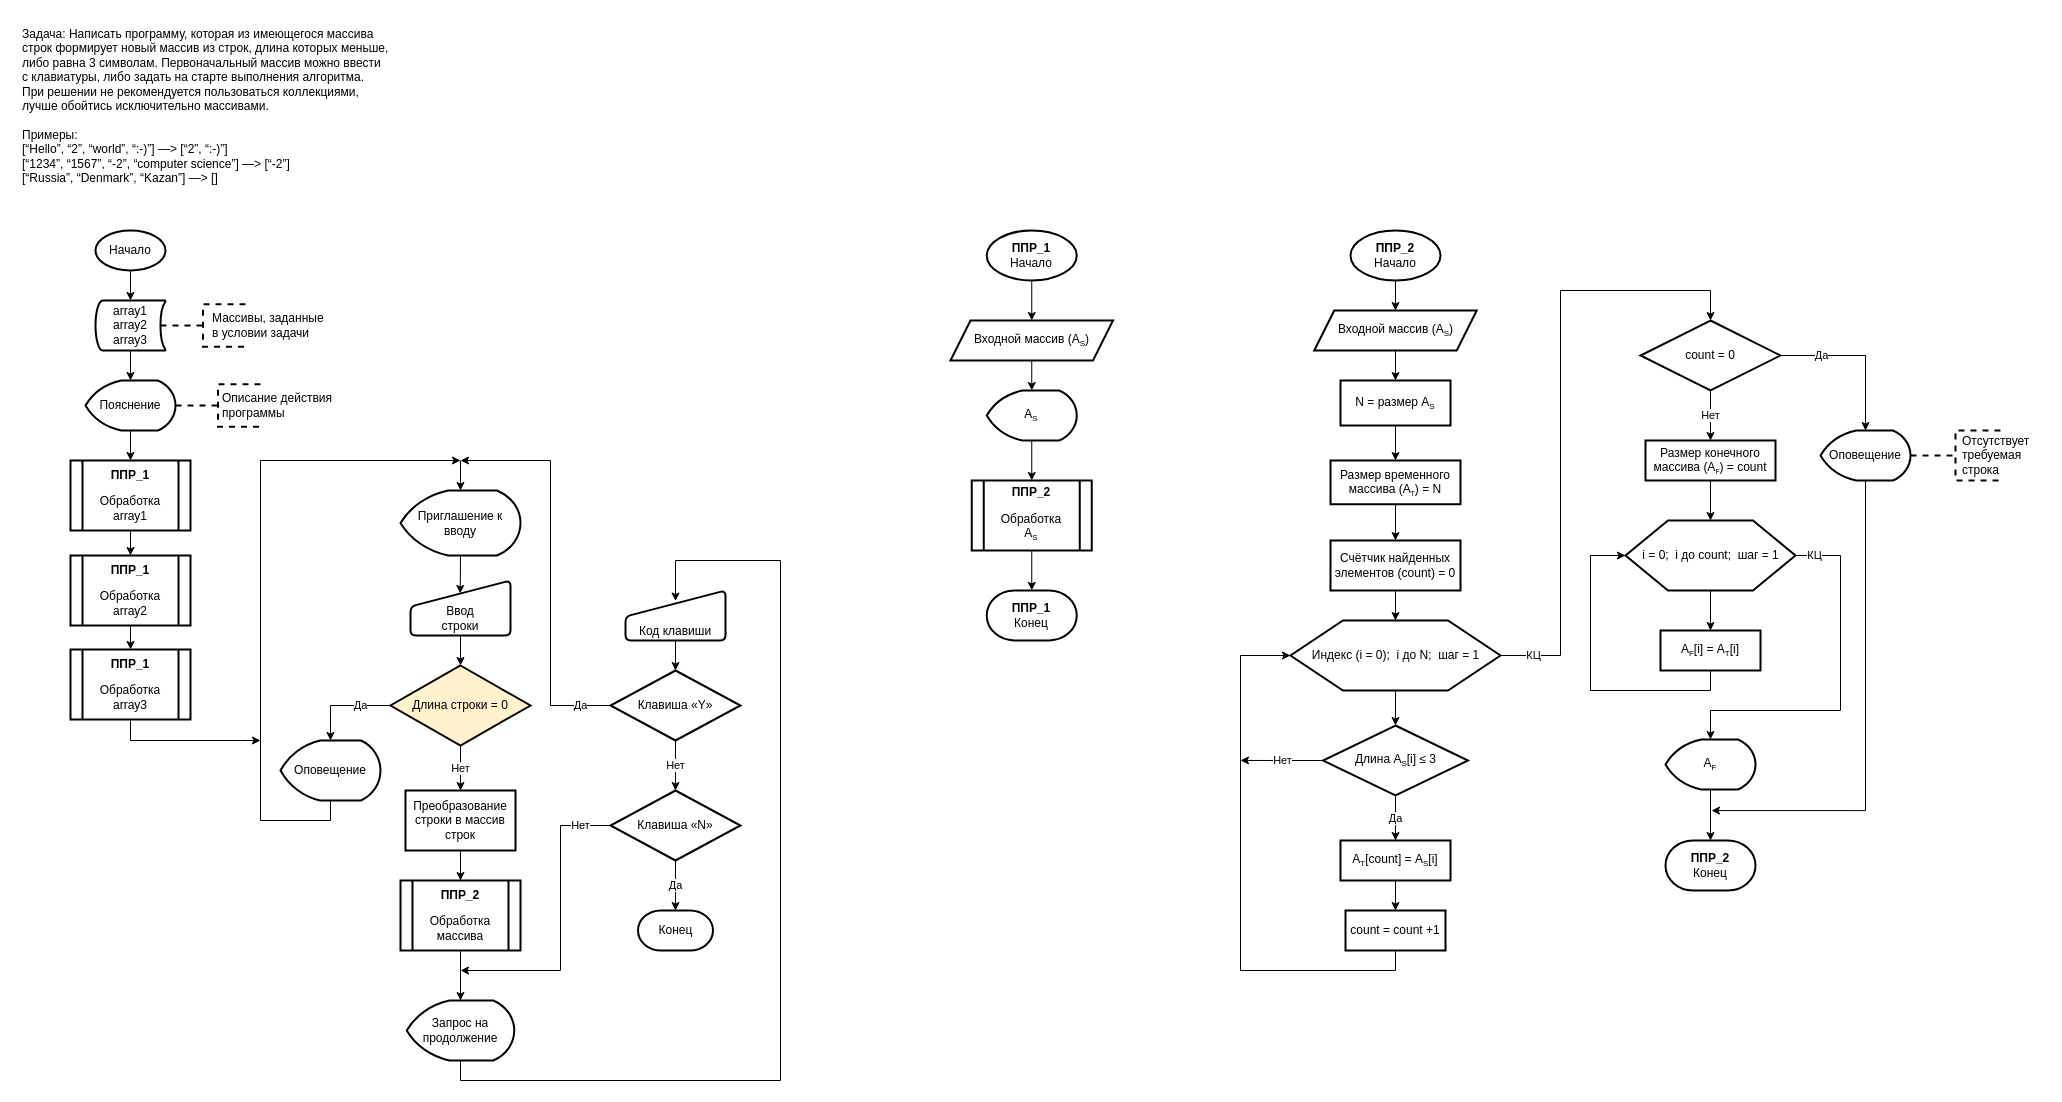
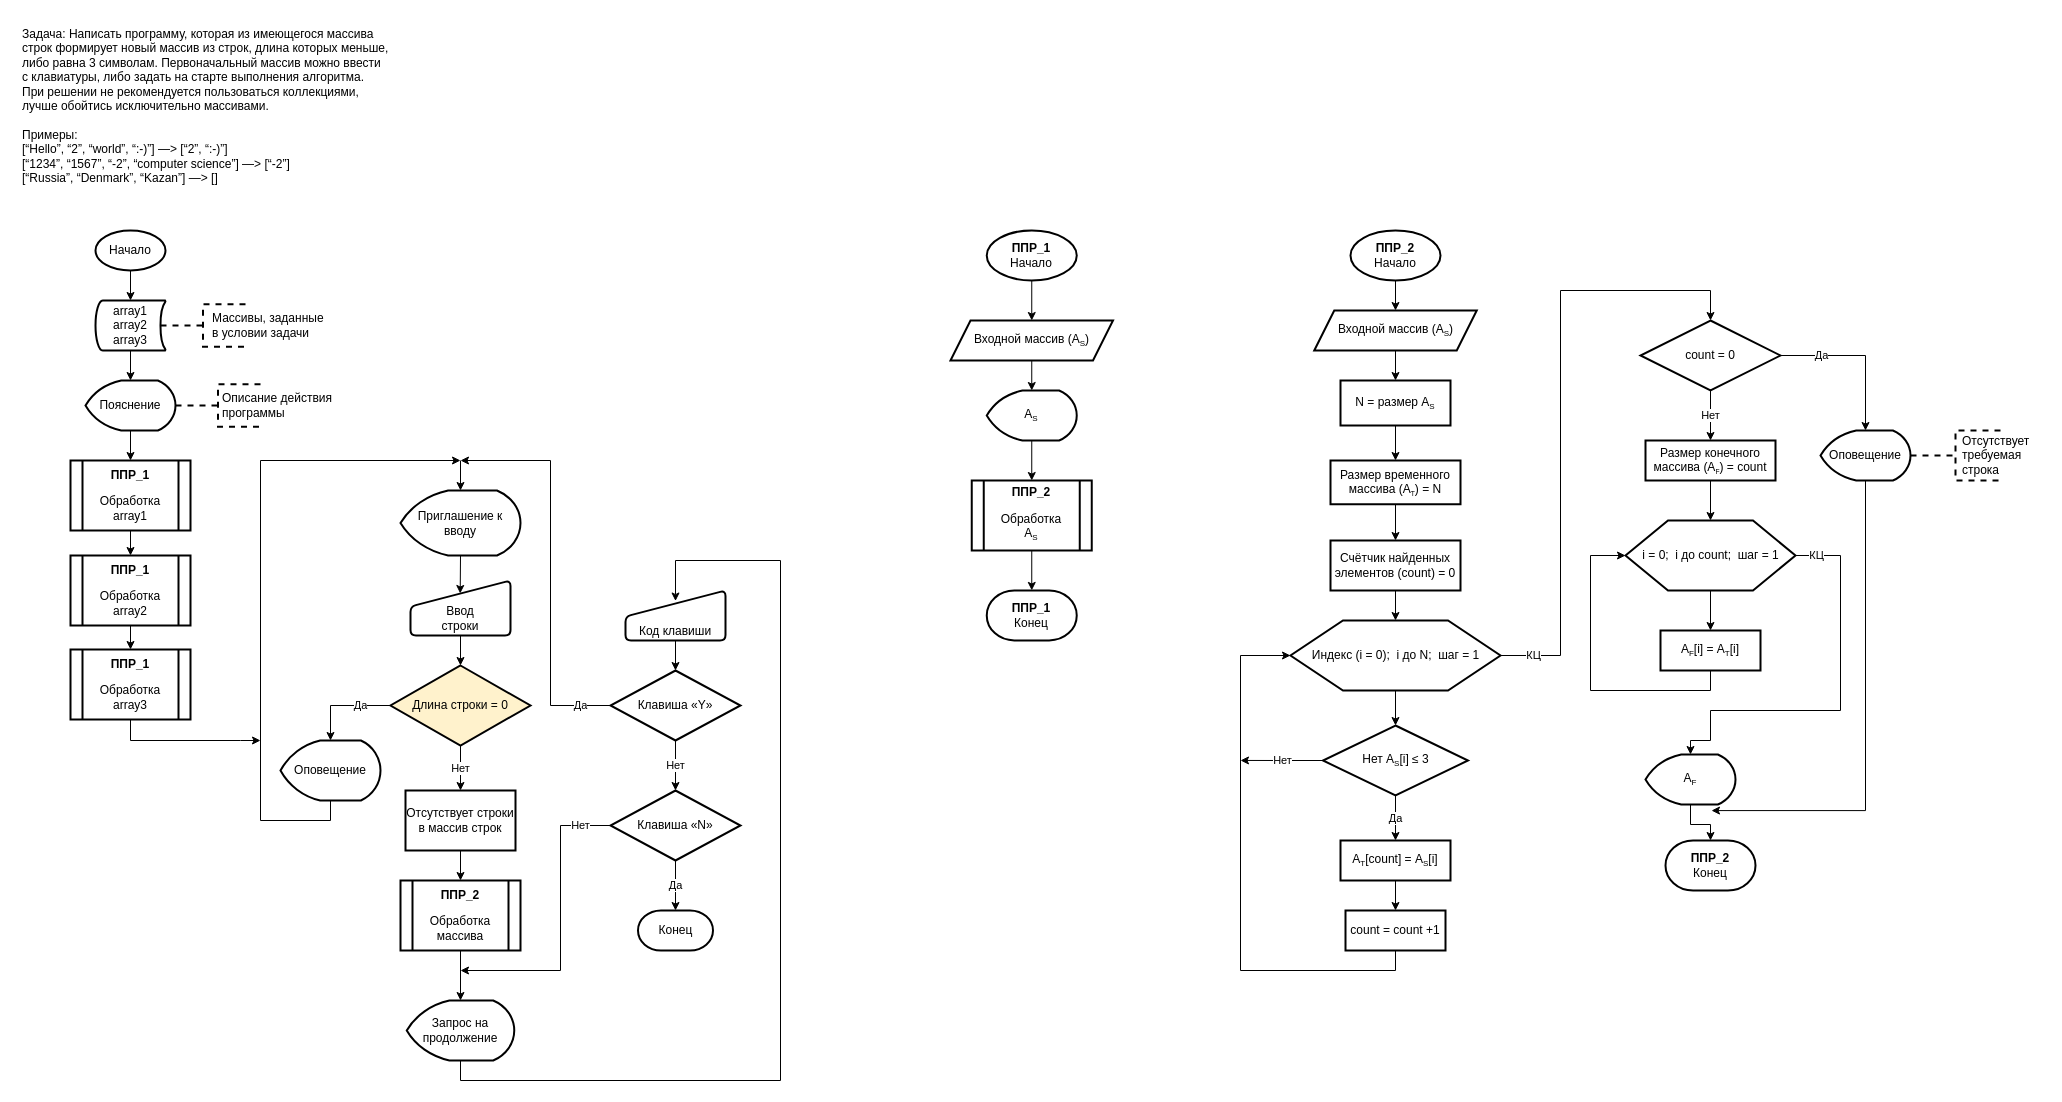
node "Длина AS[i] ≤ 3": label "Длина AS[i] ≤ 3" -> "Нет AS[i] ≤ 3"
node "AF": moved (1711, 765) -> (1691, 780)
node "Преобразование строки в массив строк": label "Преобразование строки в массив строк" -> "Отсутствует строки в массив строк"
